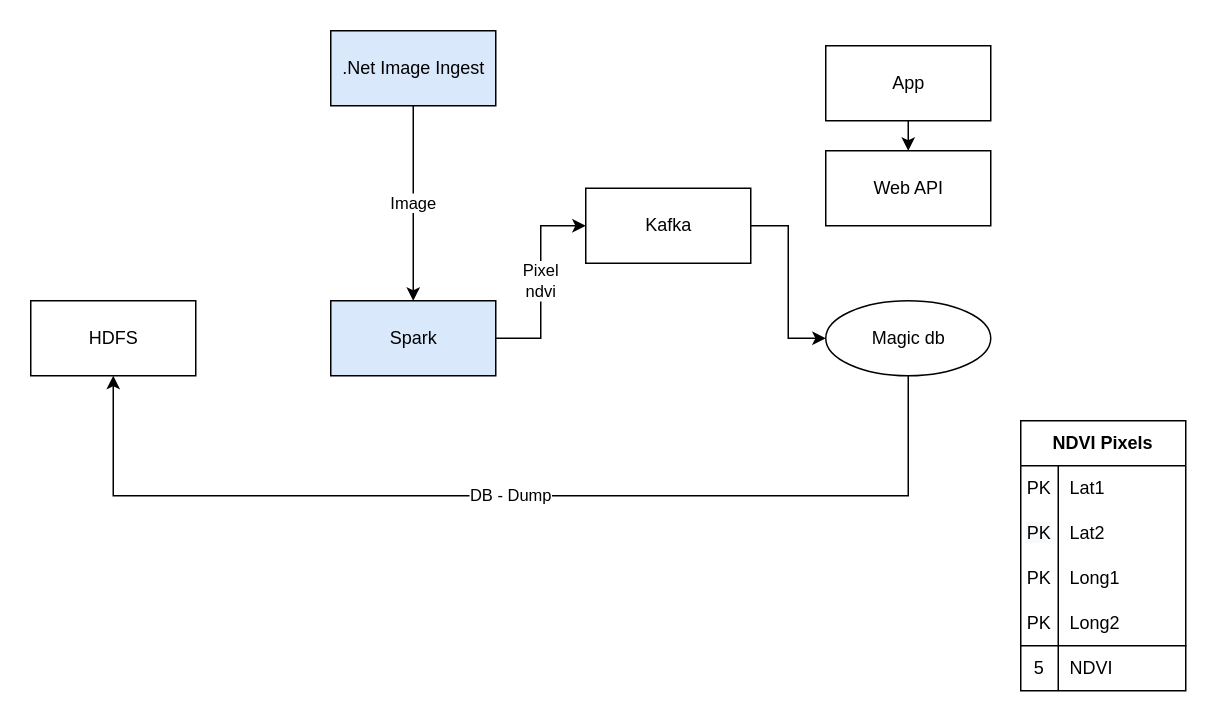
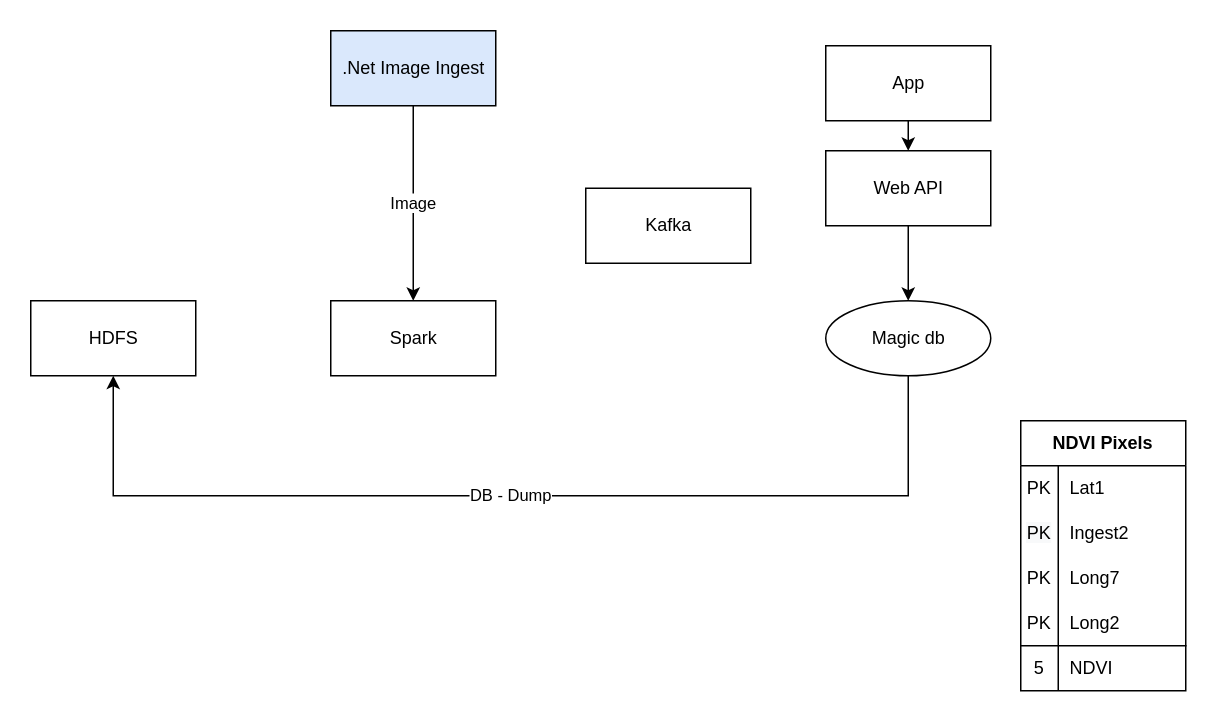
edge "Web API" -> "Magic db": added
edge "Kafka" -> "Magic db": removed
edge "Spark" -> "Kafka": removed, label "Pixel ndvi"
node "Spark": fillcolor #dae8fc -> #ffffff
node "Lat2": label "Lat2" -> "Ingest2"
node "Long1": label "Long1" -> "Long7"
